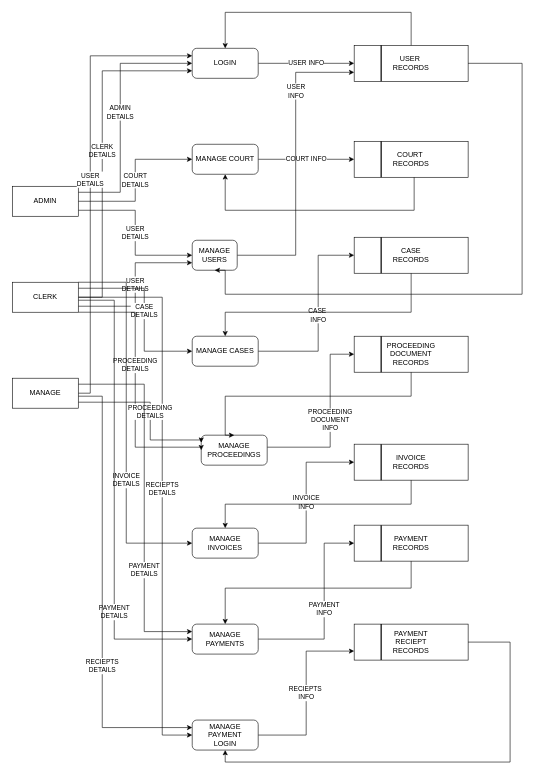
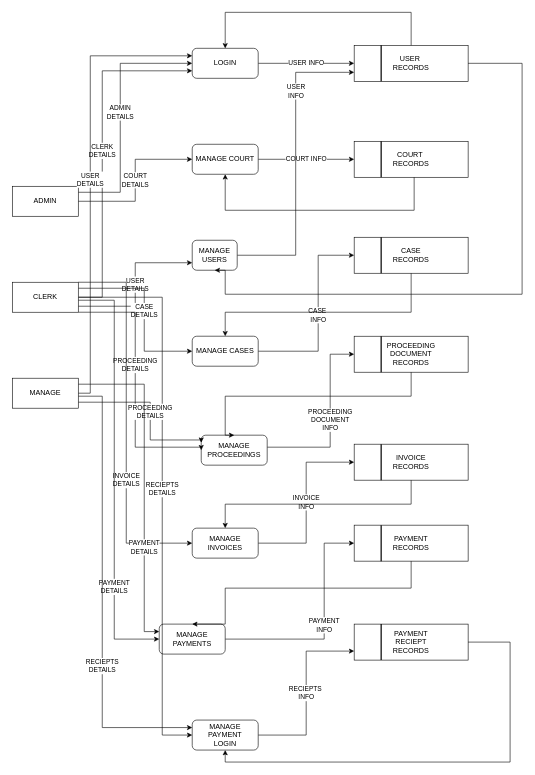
edge "ADMIN" -> "MANAGE USERS": removed, label "USER DETAILS"
node "MANAGE PAYMENTS": moved (225, 639) -> (192, 639)
